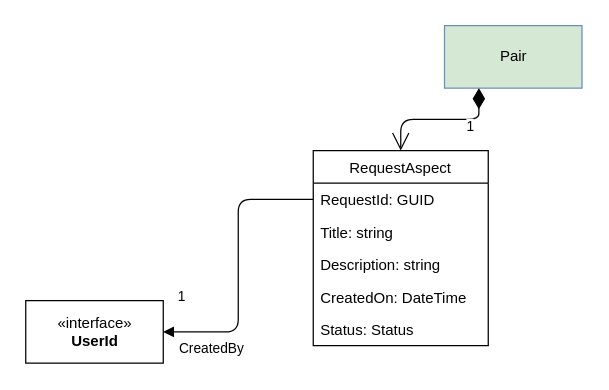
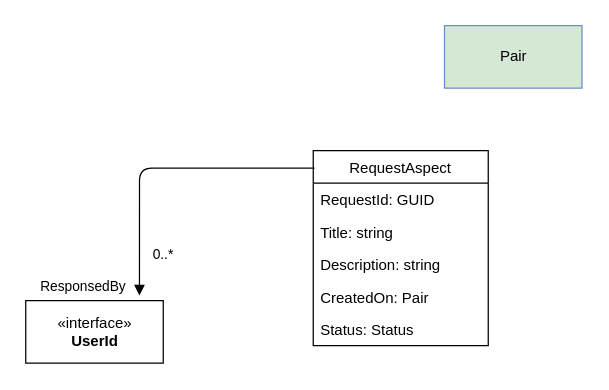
edge "Pair" -- "RequestAspect": removed, label "1"
edge "RequestAspect" -> "«interface» UserId": added, labels "0..*", "ResponsedBy"
edge "RequestId: GUID" -> "«interface» UserId": removed, labels "1", "CreatedBy"
node "CreatedOn: DateTime": label "CreatedOn: DateTime" -> "CreatedOn: Pair"
